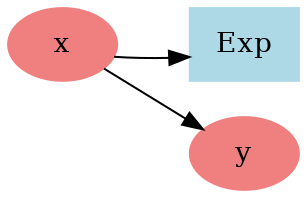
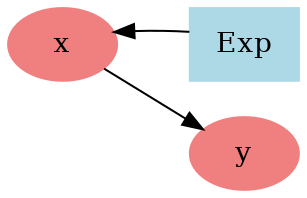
edge "x" -> "Exp": reversed
